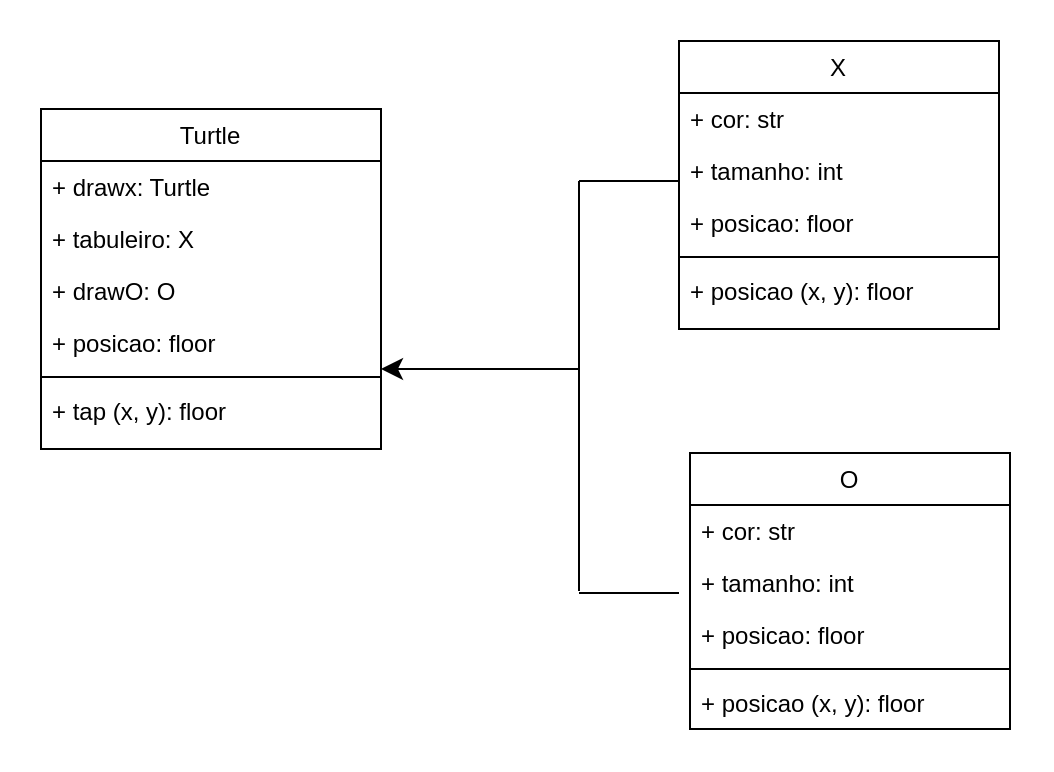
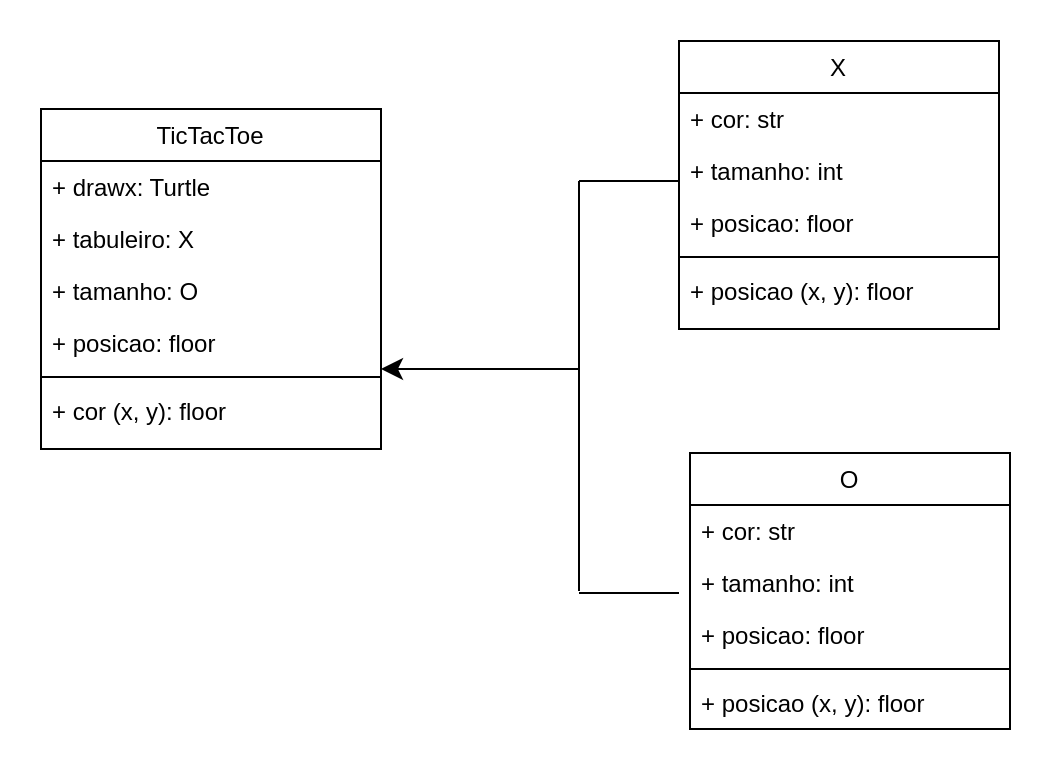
node "Turtle": label "Turtle" -> "TicTacToe"
node "+ drawO: O": label "+ drawO: O" -> "+ tamanho: O"
node "+ tap (x, y): floor": label "+ tap (x, y): floor" -> "+ cor (x, y): floor"
